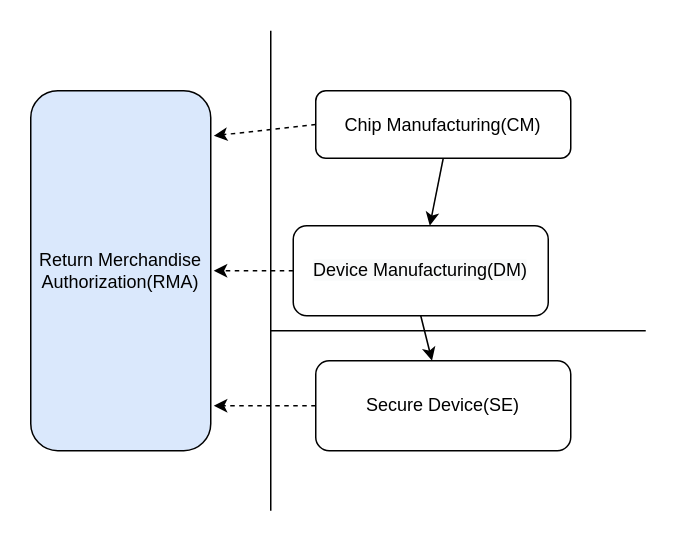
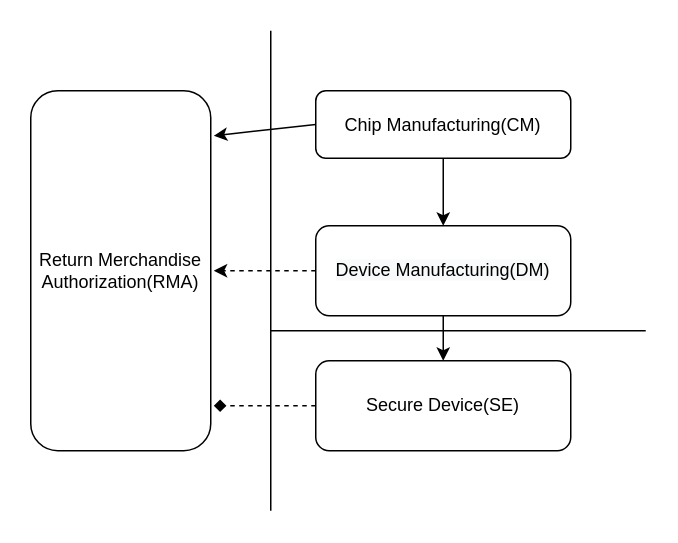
edge "Chip Manufacturing(CM)" -> "Return Merchandise Authorization(RMA)": style dashed -> solid
node "Return Merchandise Authorization(RMA)": fillcolor #dae8fc -> #ffffff
node "Device Manufacturing(DM)": moved (421, 271) -> (443, 271)
edge "Secure Device(SE)" -> "Return Merchandise Authorization(RMA)": arrowhead classic -> diamond
